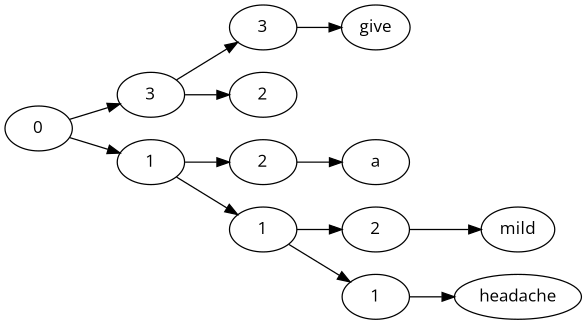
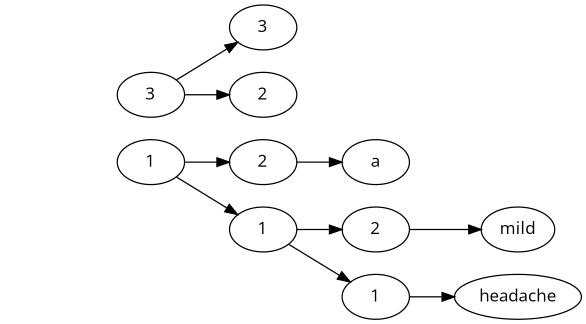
node "give": removed
node "0": removed
